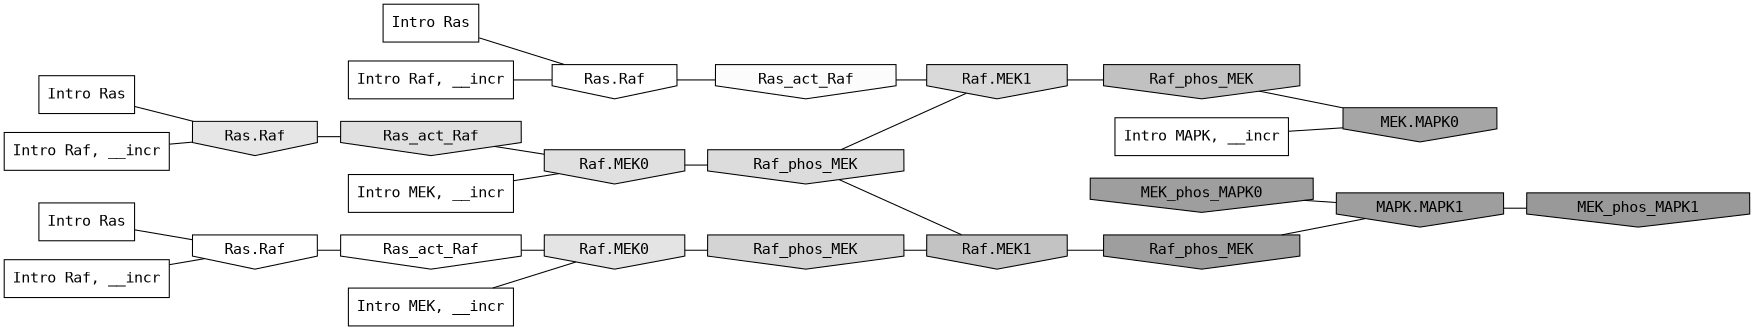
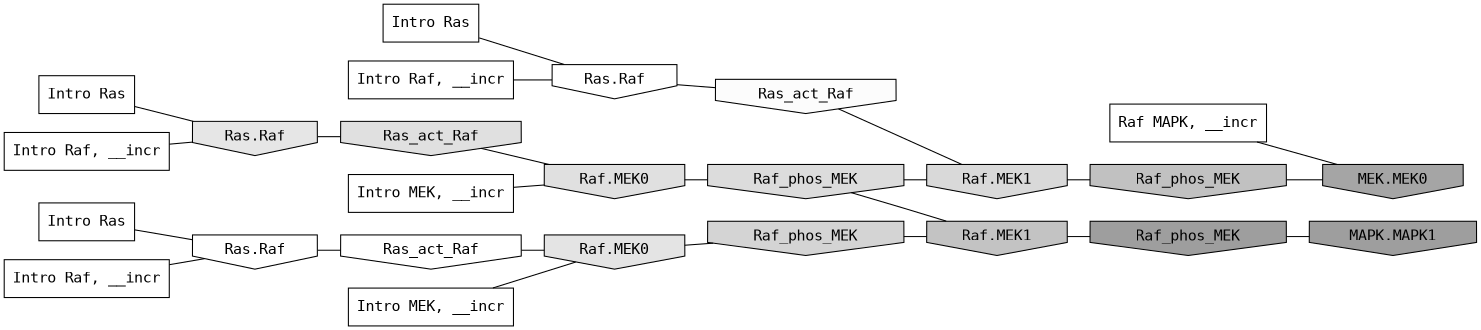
node "MEK.MAPK0": label "MEK.MAPK0" -> "MEK.MEK0"
node "Intro MAPK, __incr": label "Intro MAPK, __incr" -> "Raf MAPK, __incr"
node "MEK_phos_MAPK0": removed
node "MEK_phos_MAPK1": removed
